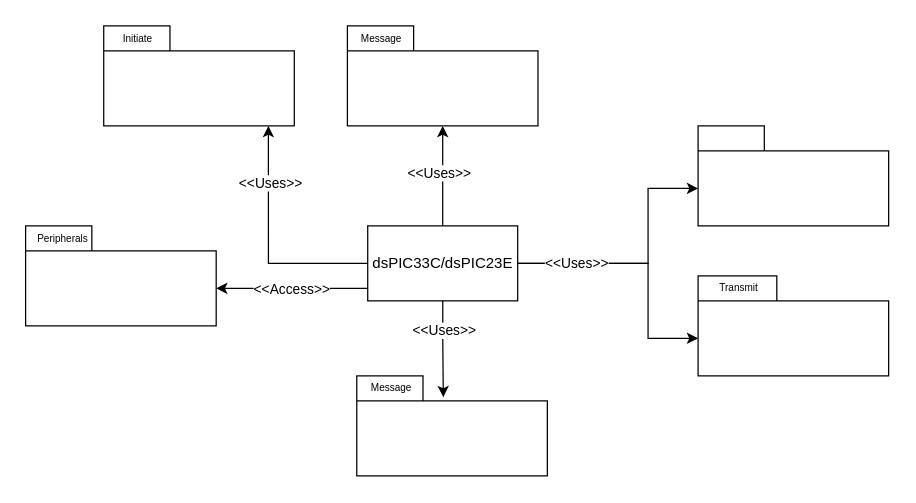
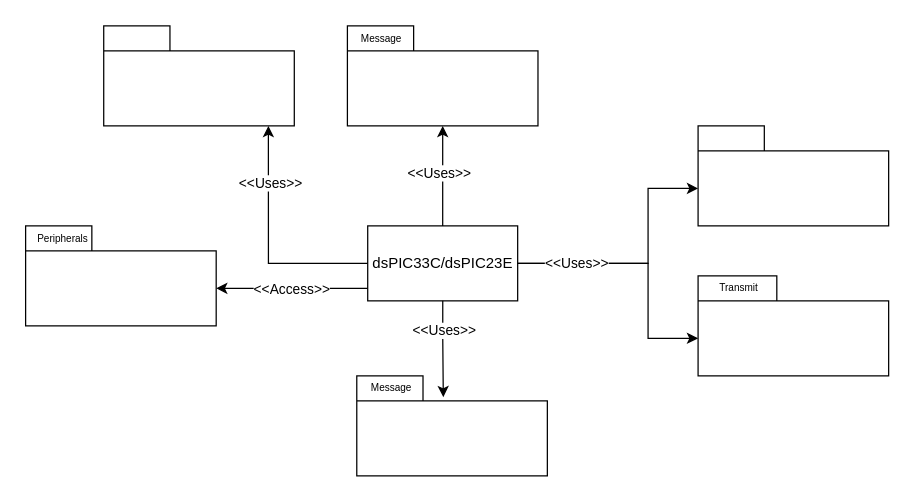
node "Initiate": removed
